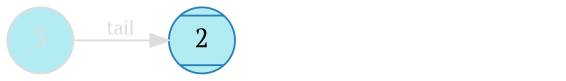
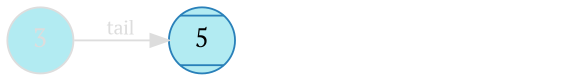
node "2": label "2" -> "5"
